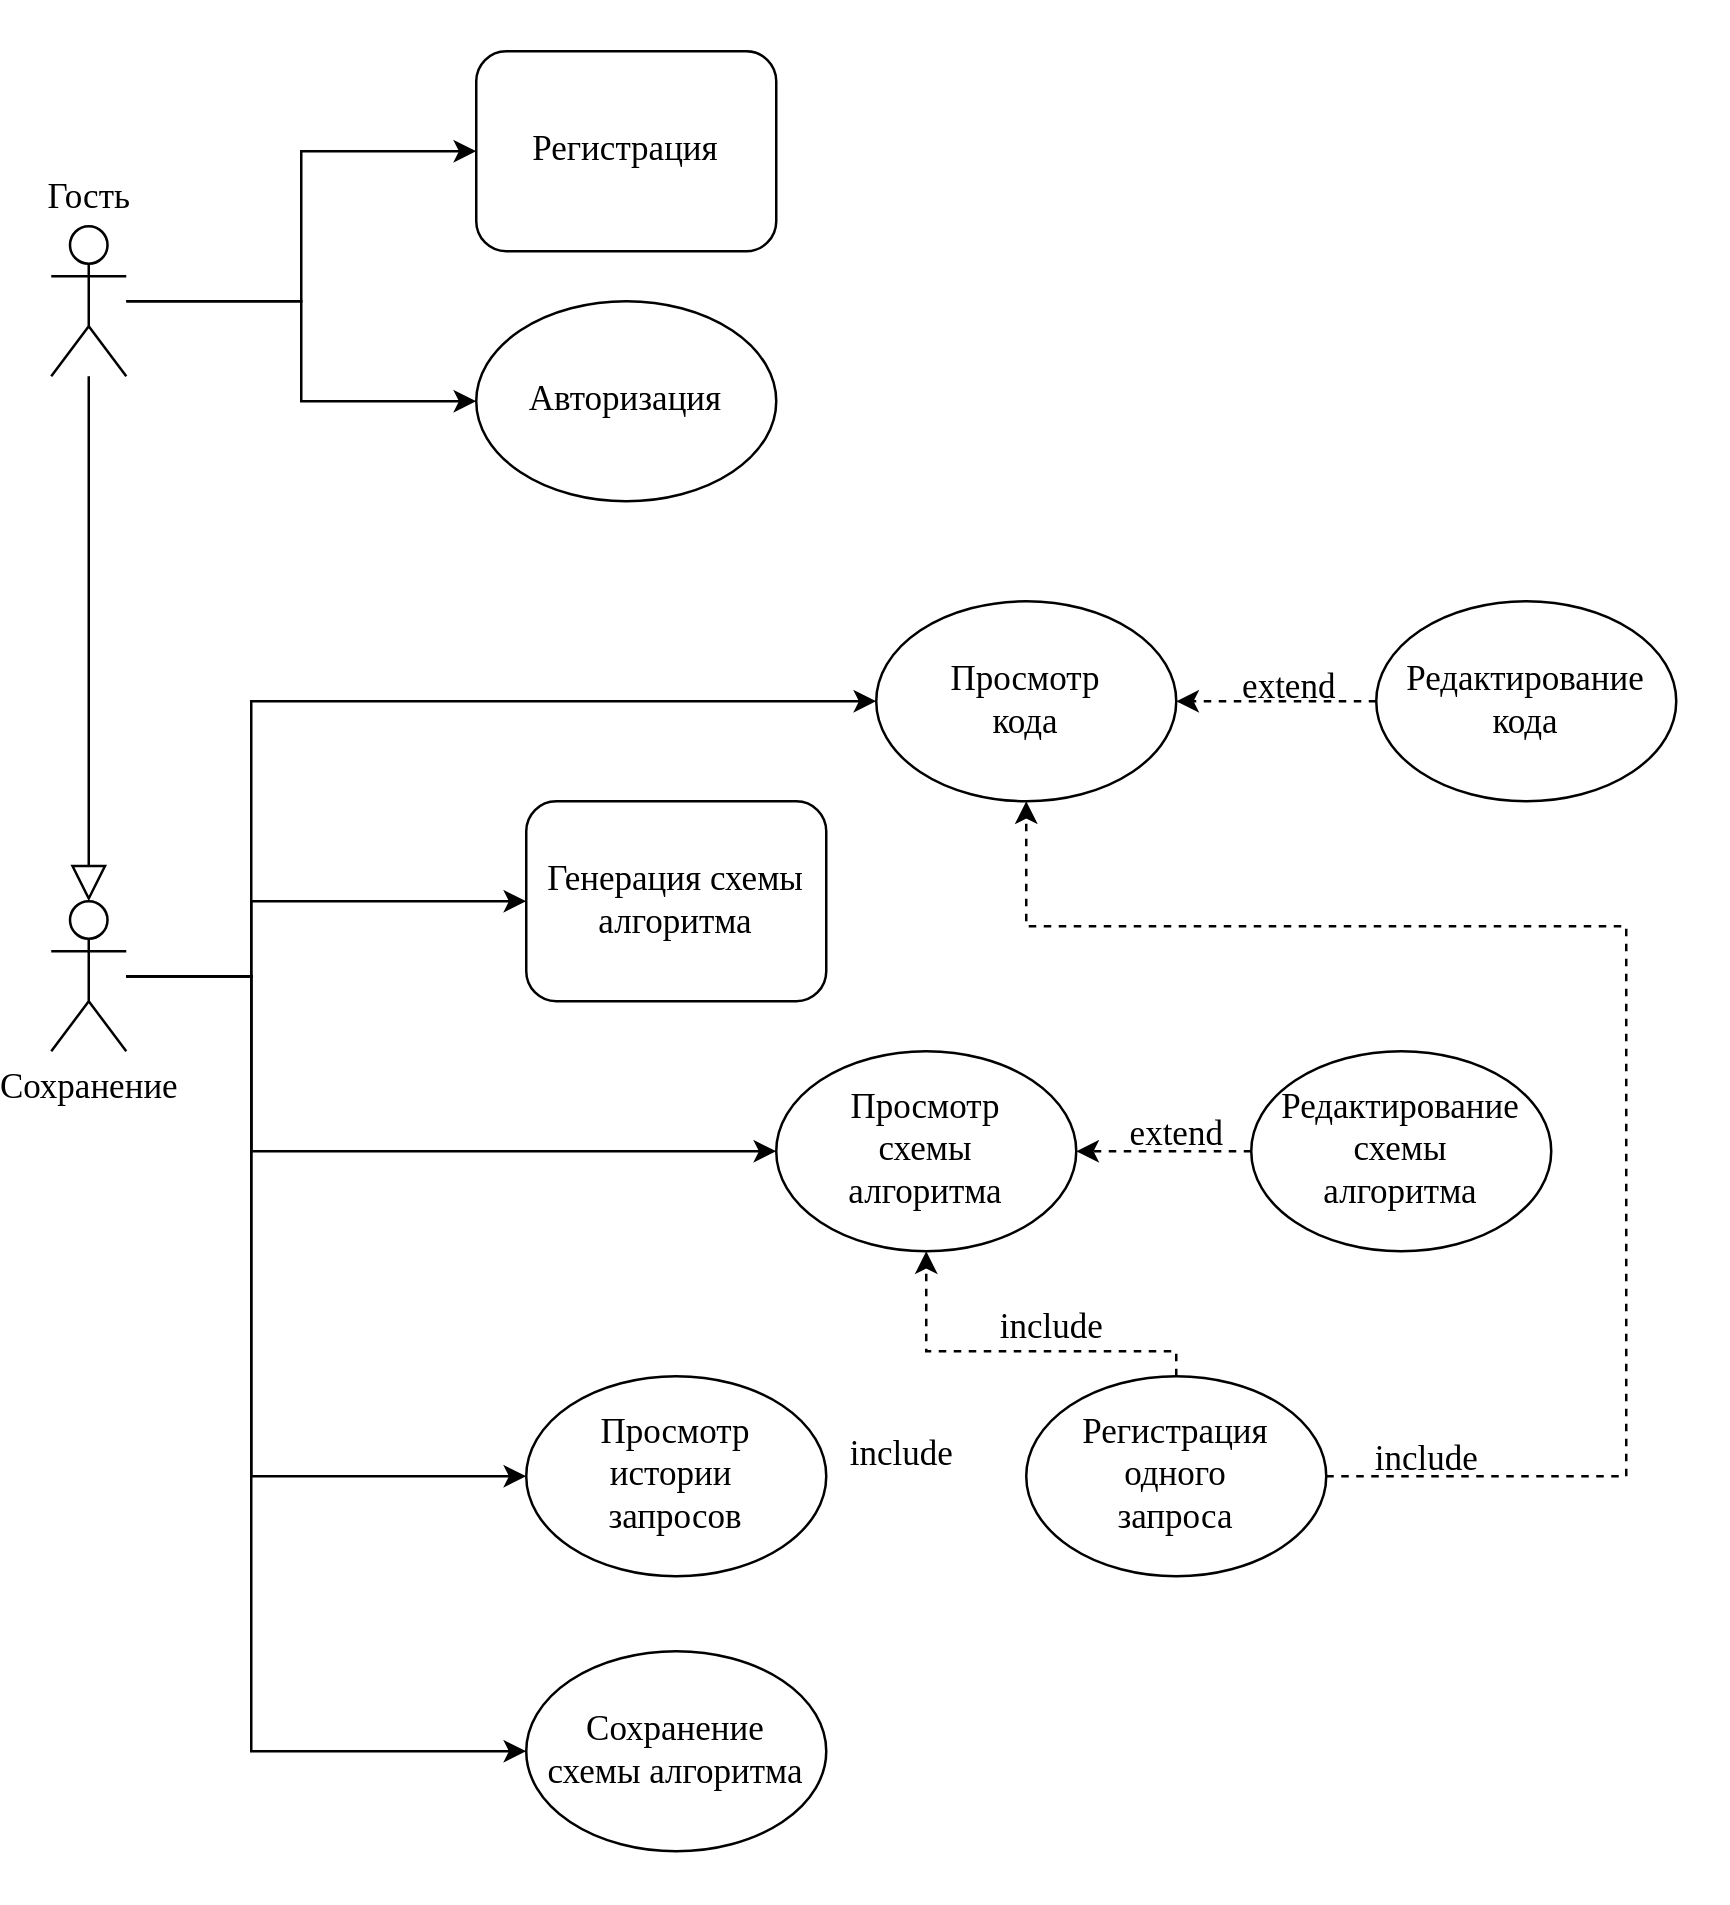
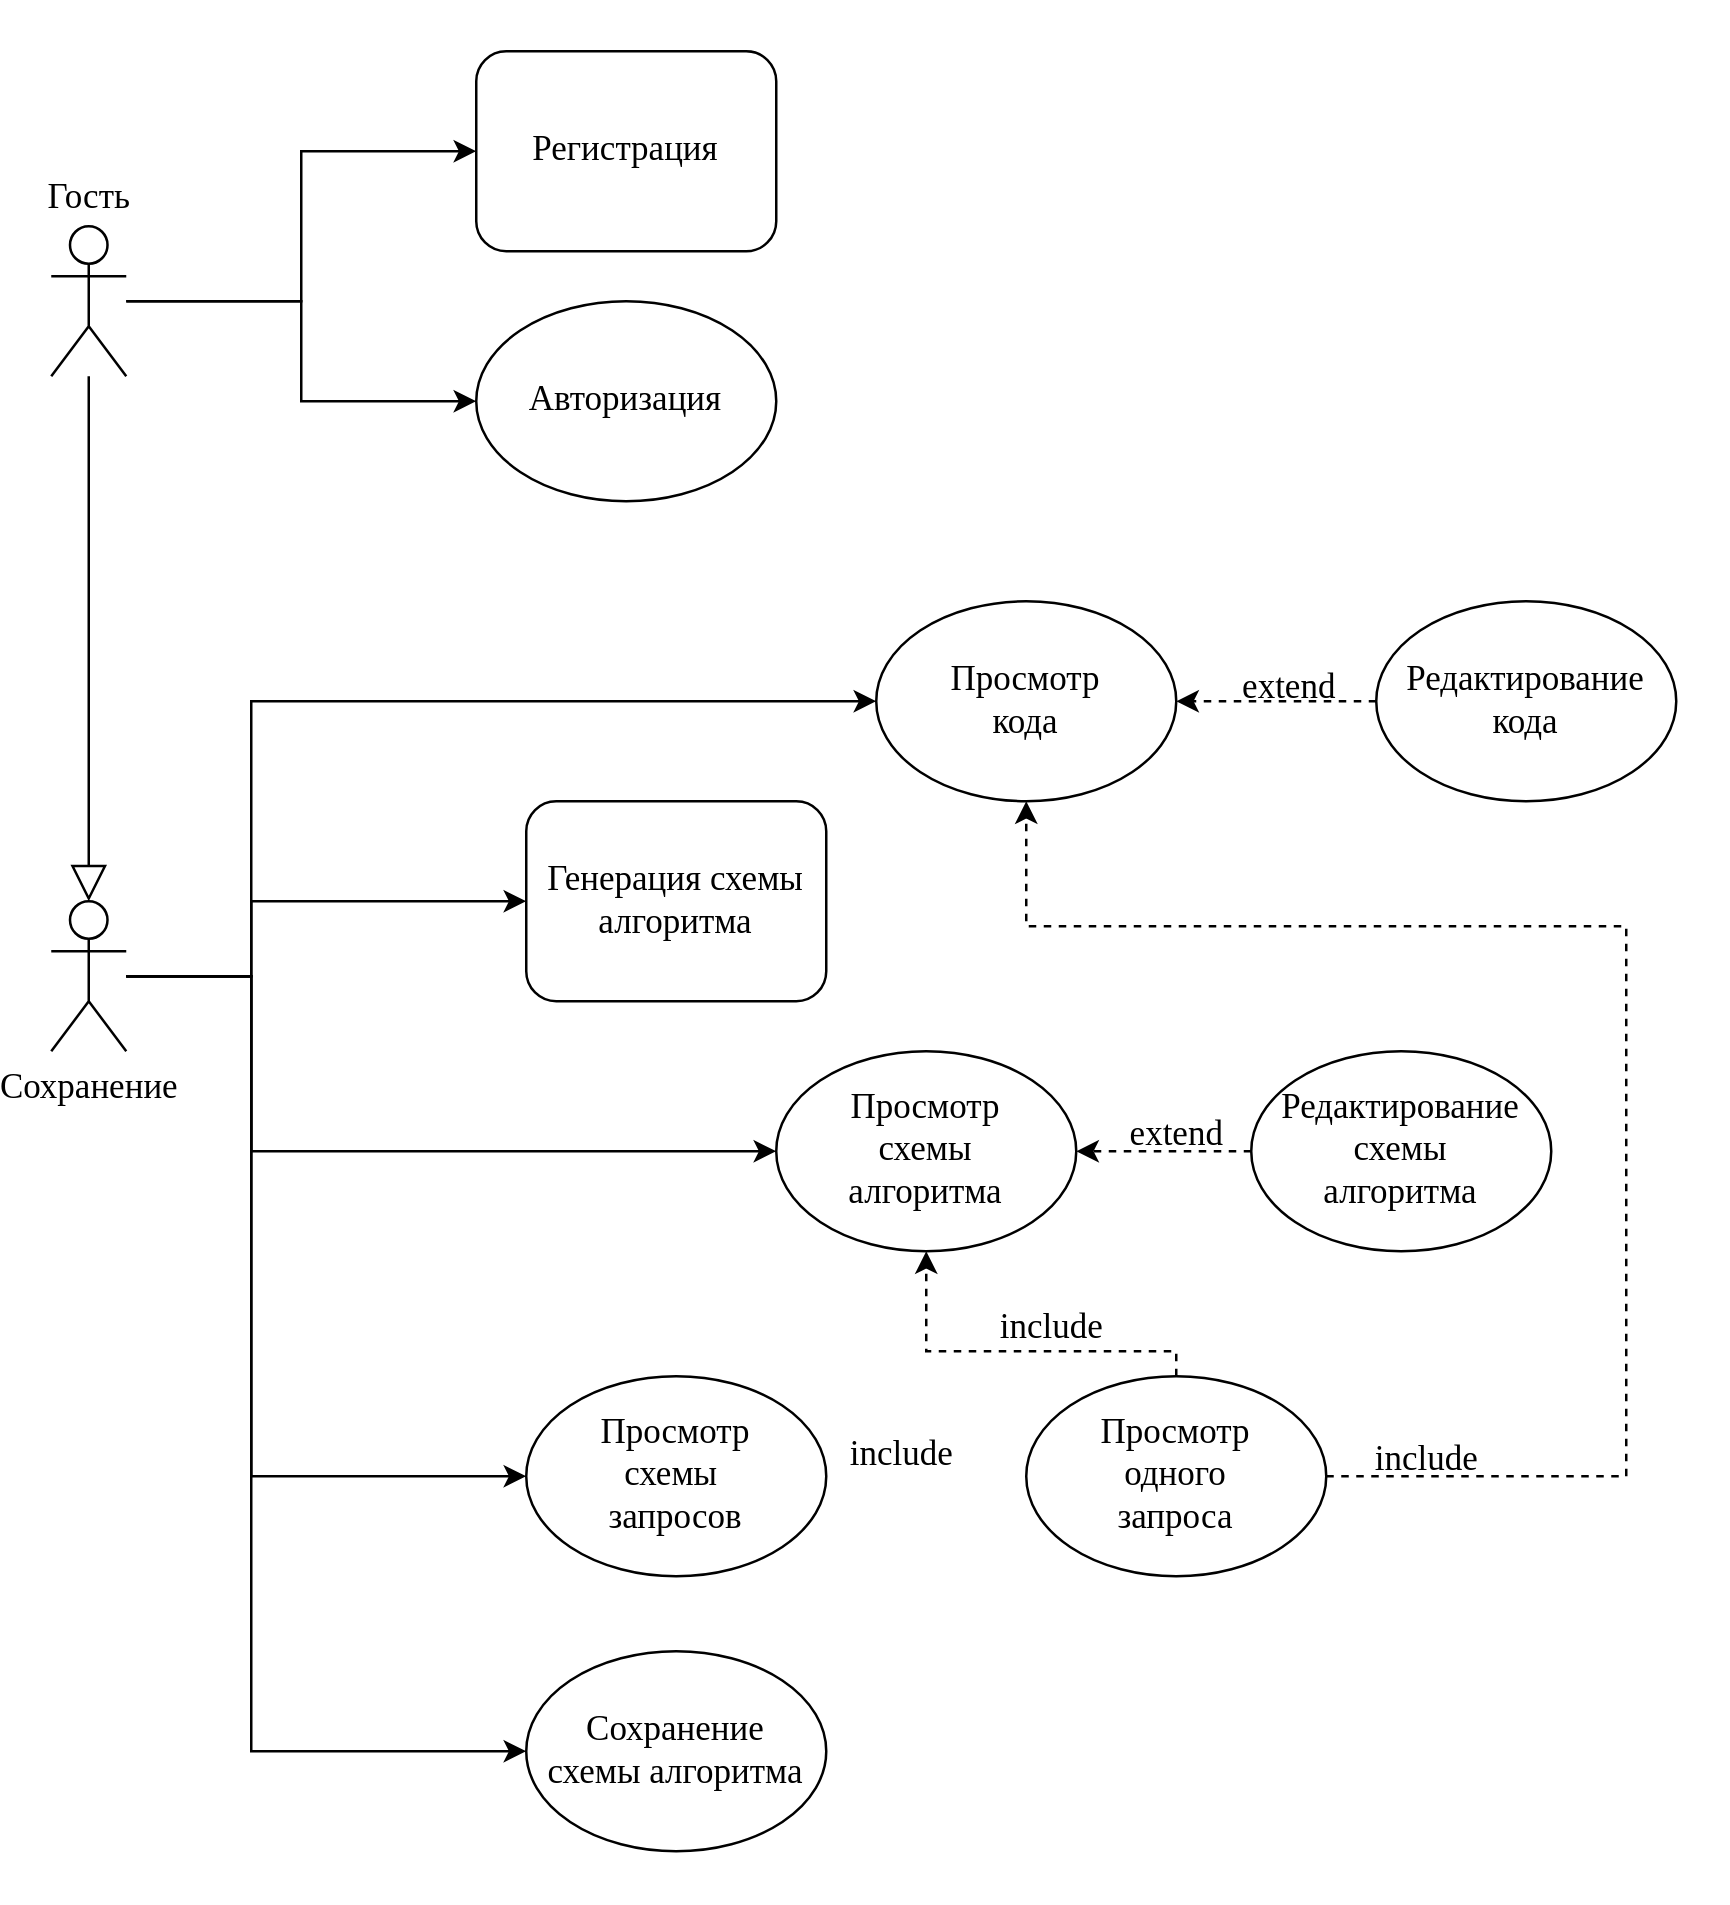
node "Просмотристории запросов": label "Просмотристории запросов" -> "Просмотрсхемы запросов"
node "Регистрацияодногозапроса": label "Регистрацияодногозапроса" -> "Просмотродногозапроса"
